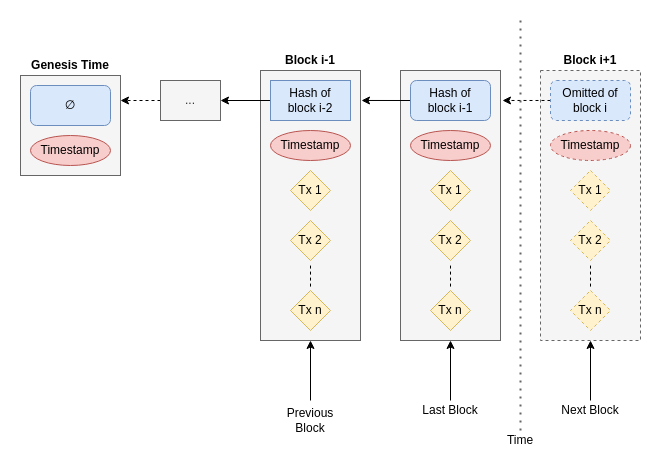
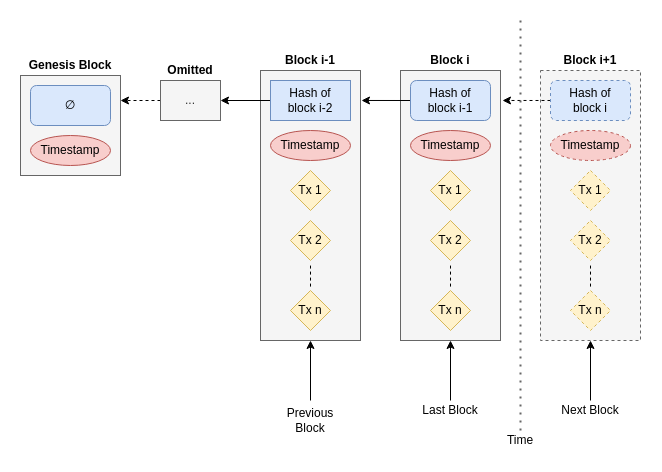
node "Block i": added
node "Genesis Time": label "Genesis Time" -> "Genesis Block"
node "Omitted": added
node "Omitted of block i": label "Omitted of block i" -> "Hash of block i"
